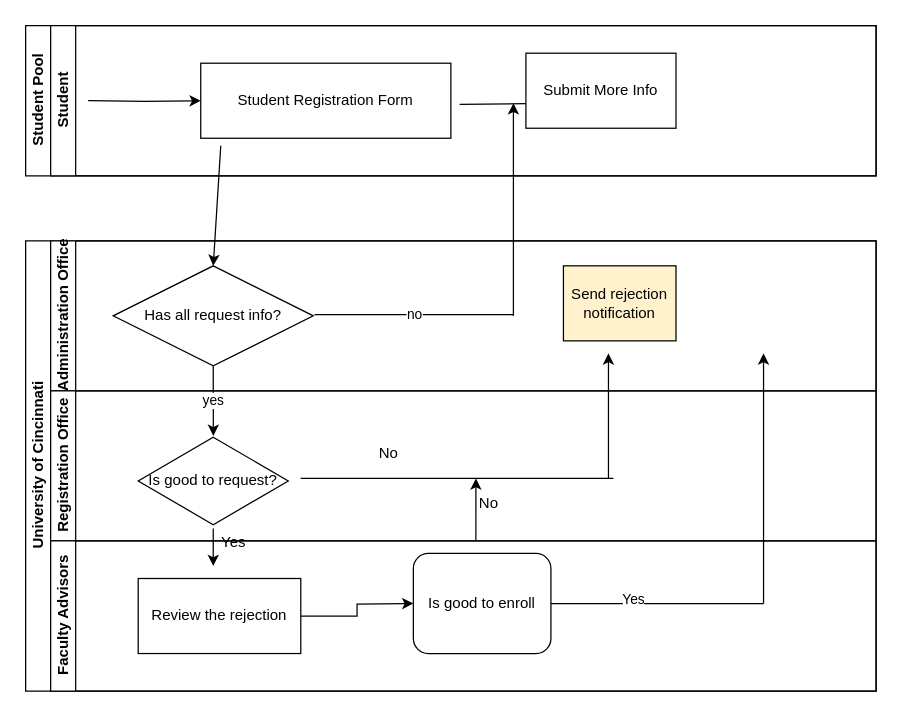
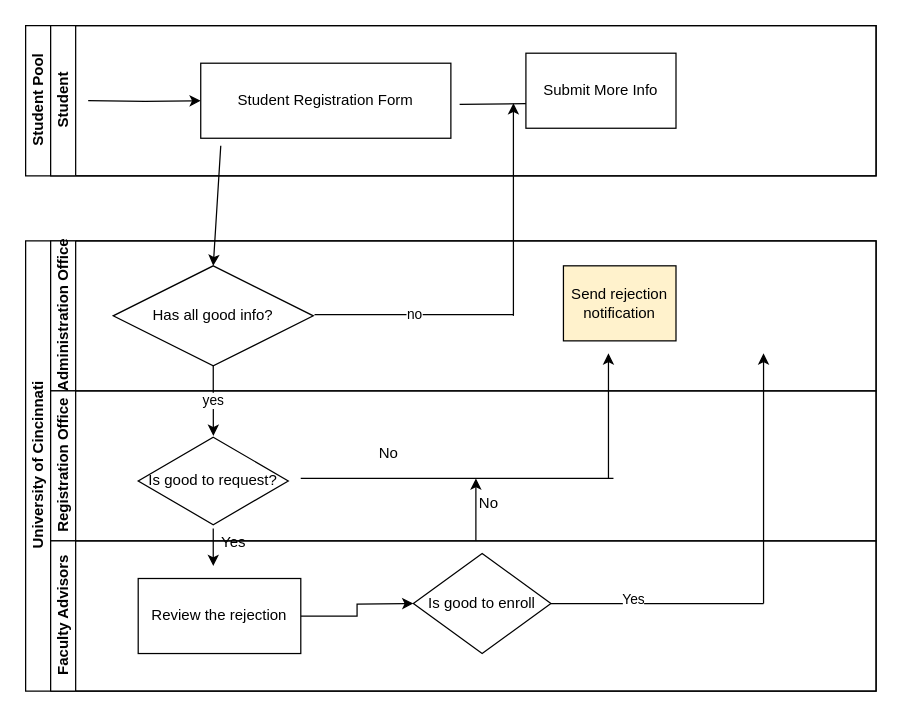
node "Has all request info?": label "Has all request info?" -> "Has all good info?"
node "Is good to enroll": shape rounded rectangle -> diamond
